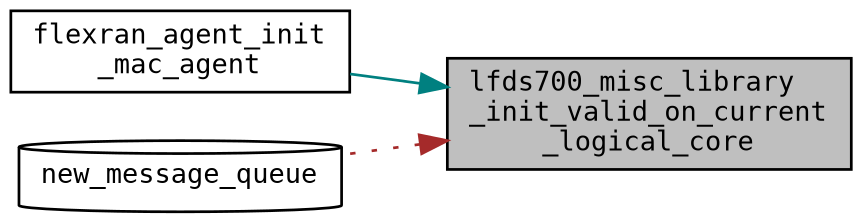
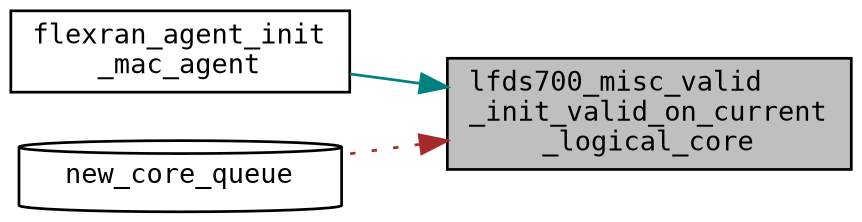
node "lfds700_misc_library _init_valid_on_current _logical_core": label "lfds700_misc_library _init_valid_on_current _logical_core" -> "lfds700_misc_valid _init_valid_on_current _logical_core"
node "new_message_queue": label "new_message_queue" -> "new_core_queue"
